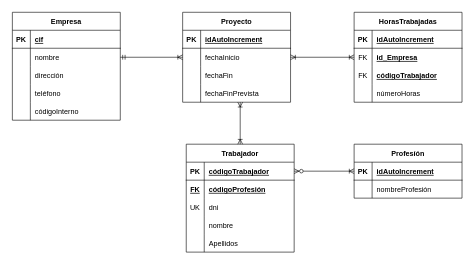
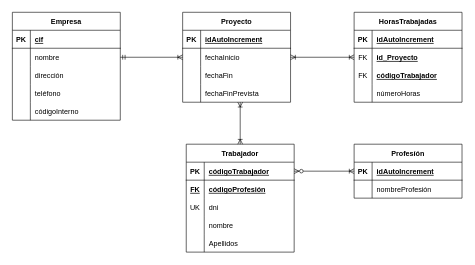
node "id_Empresa": label "id_Empresa" -> "id_Proyecto"
